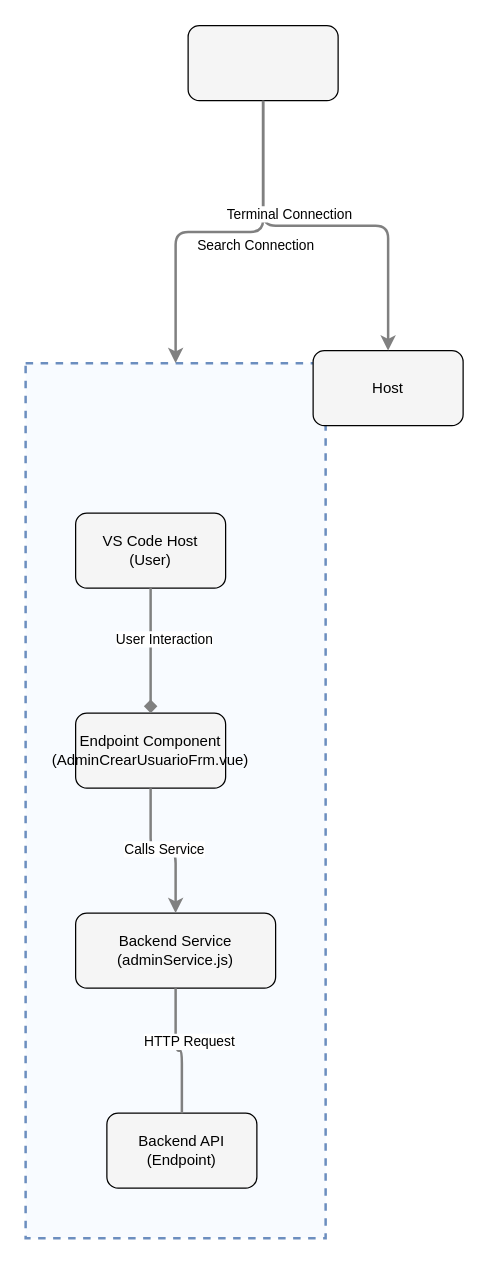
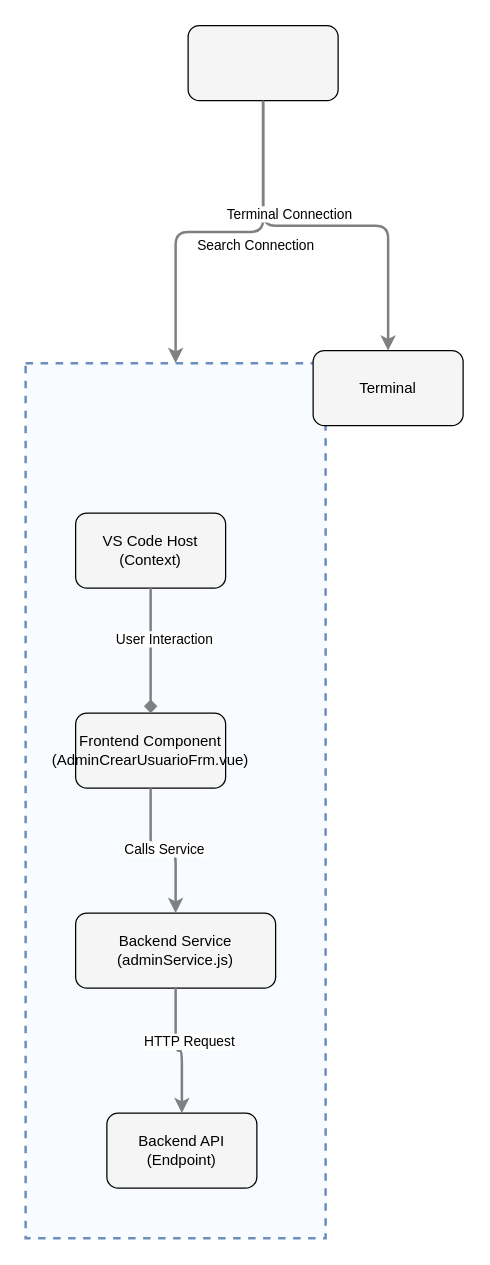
node "Host": label "Host" -> "Terminal"
node "VS Code Host (User)": label "VS Code Host (User)" -> "VS Code Host (Context)"
node "Endpoint Component (AdminCrearUsuarioFrm.vue)": label "Endpoint Component (AdminCrearUsuarioFrm.vue)" -> "Frontend Component (AdminCrearUsuarioFrm.vue)"
edge "Backend Service (adminService.js)" -- "Backend API (Endpoint)": arrowhead none -> classic
